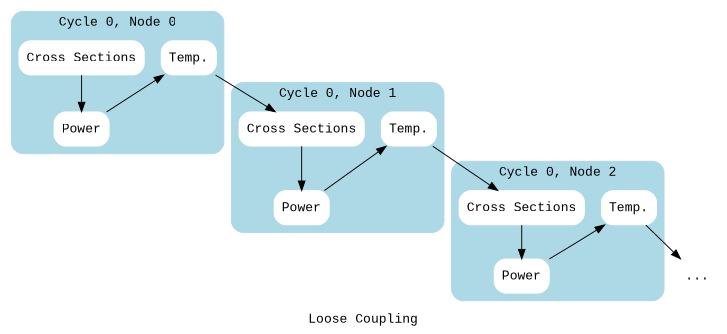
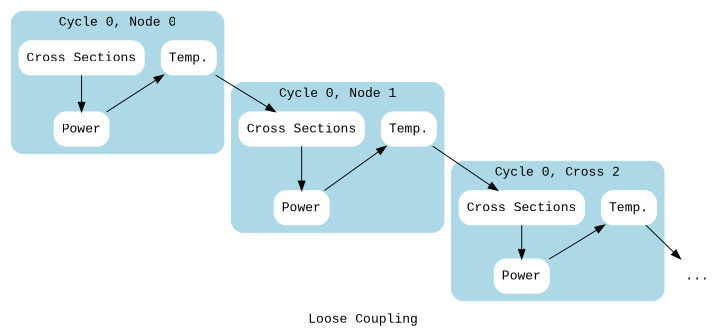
cluster "Cycle 0, Node 2": label "Cycle 0, Node 2" -> "Cycle 0, Cross 2"
